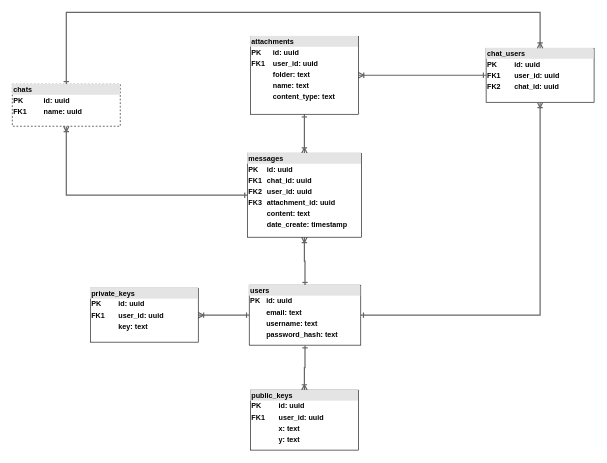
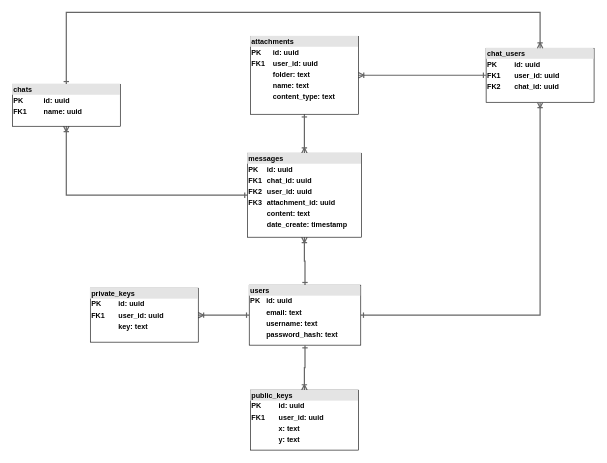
node "chats PK id: uuid FK1 name: uuid": style dashed -> solid
